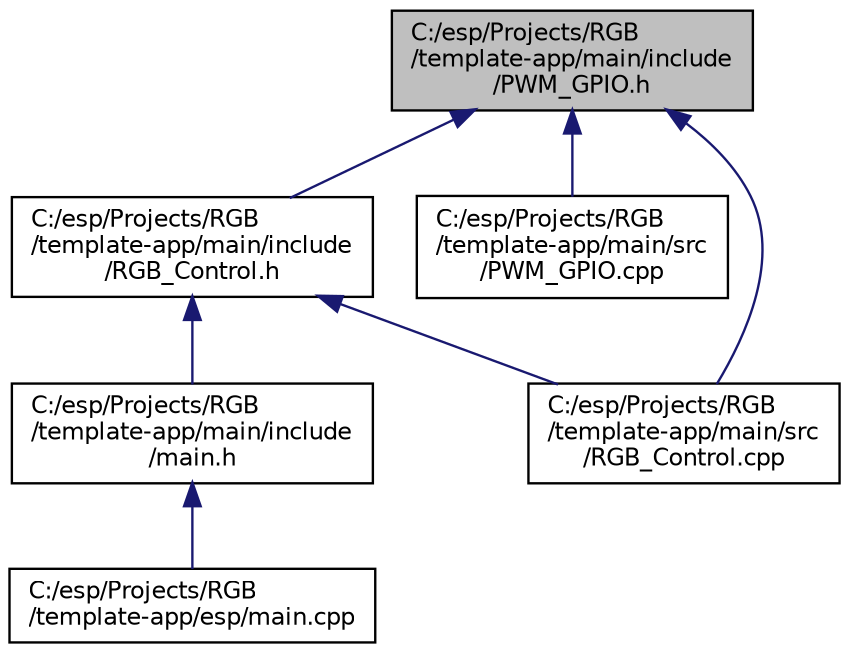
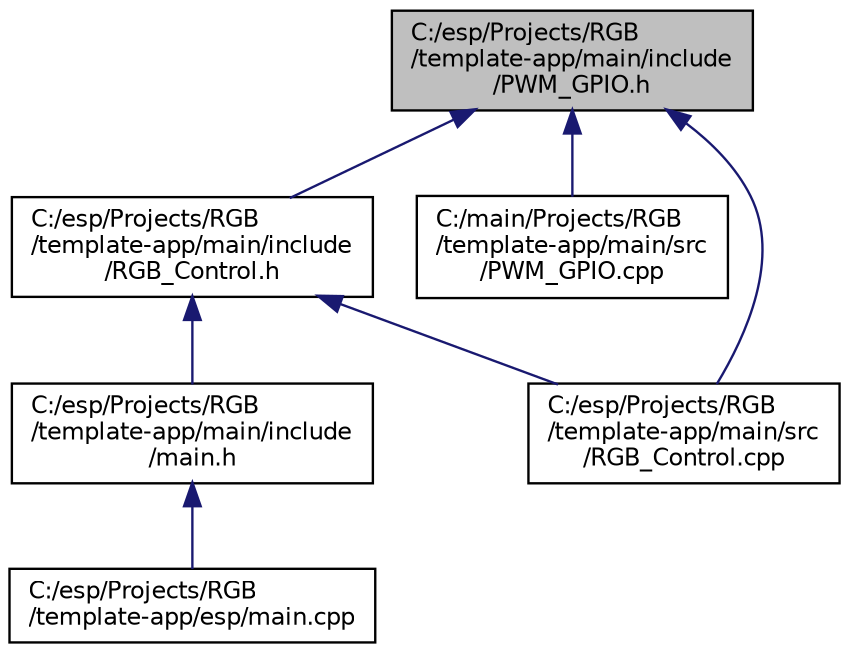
node "C:/esp/Projects/RGB /template-app/main/src /PWM_GPIO.cpp": label "C:/esp/Projects/RGB /template-app/main/src /PWM_GPIO.cpp" -> "C:/main/Projects/RGB /template-app/main/src /PWM_GPIO.cpp"
